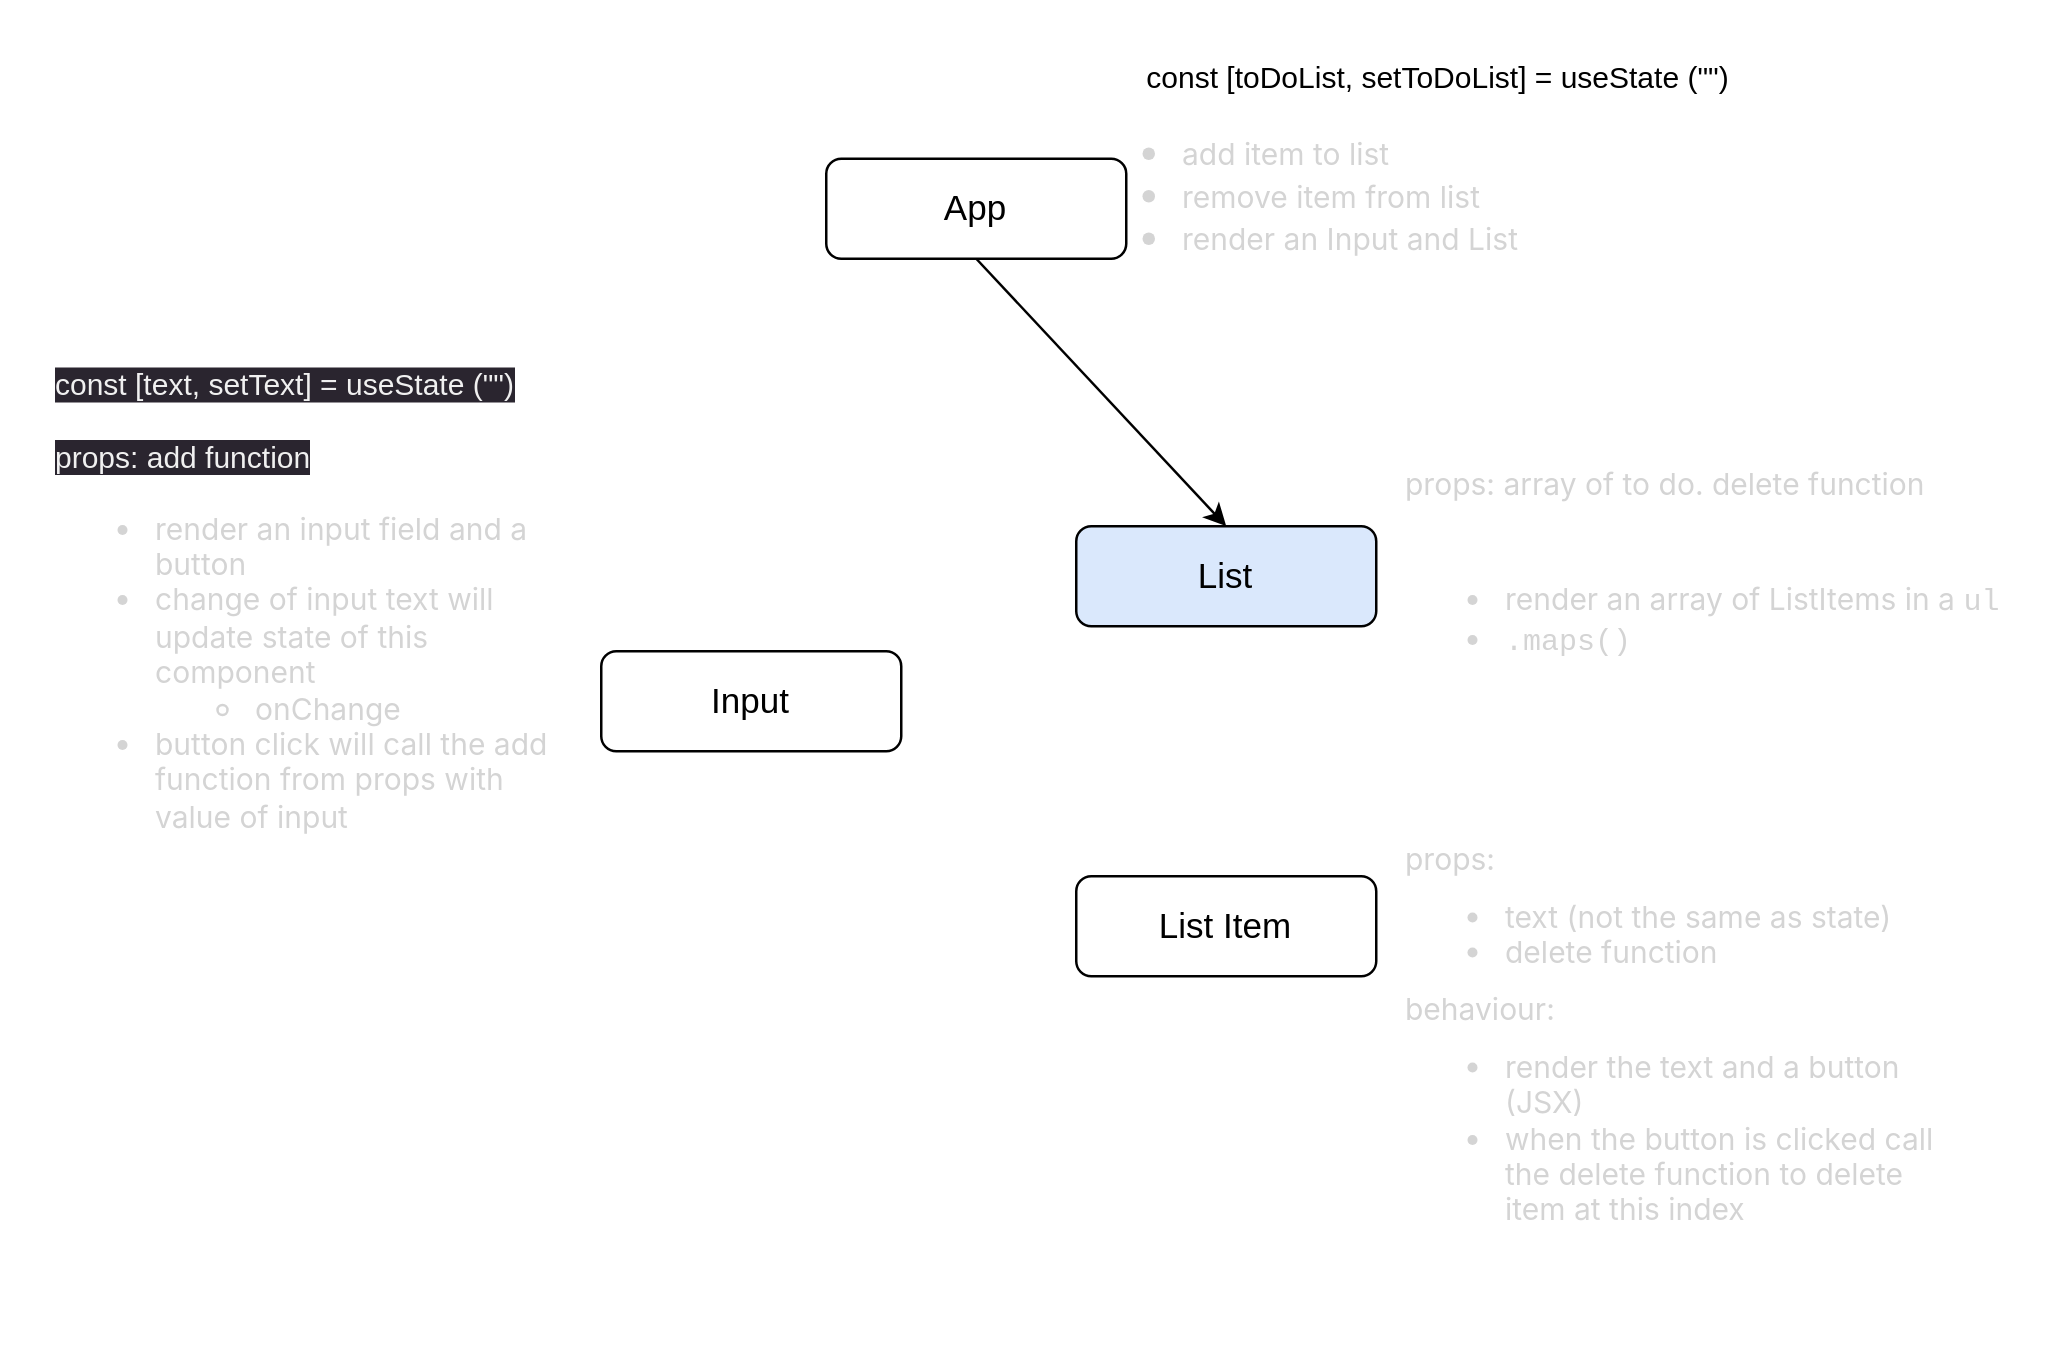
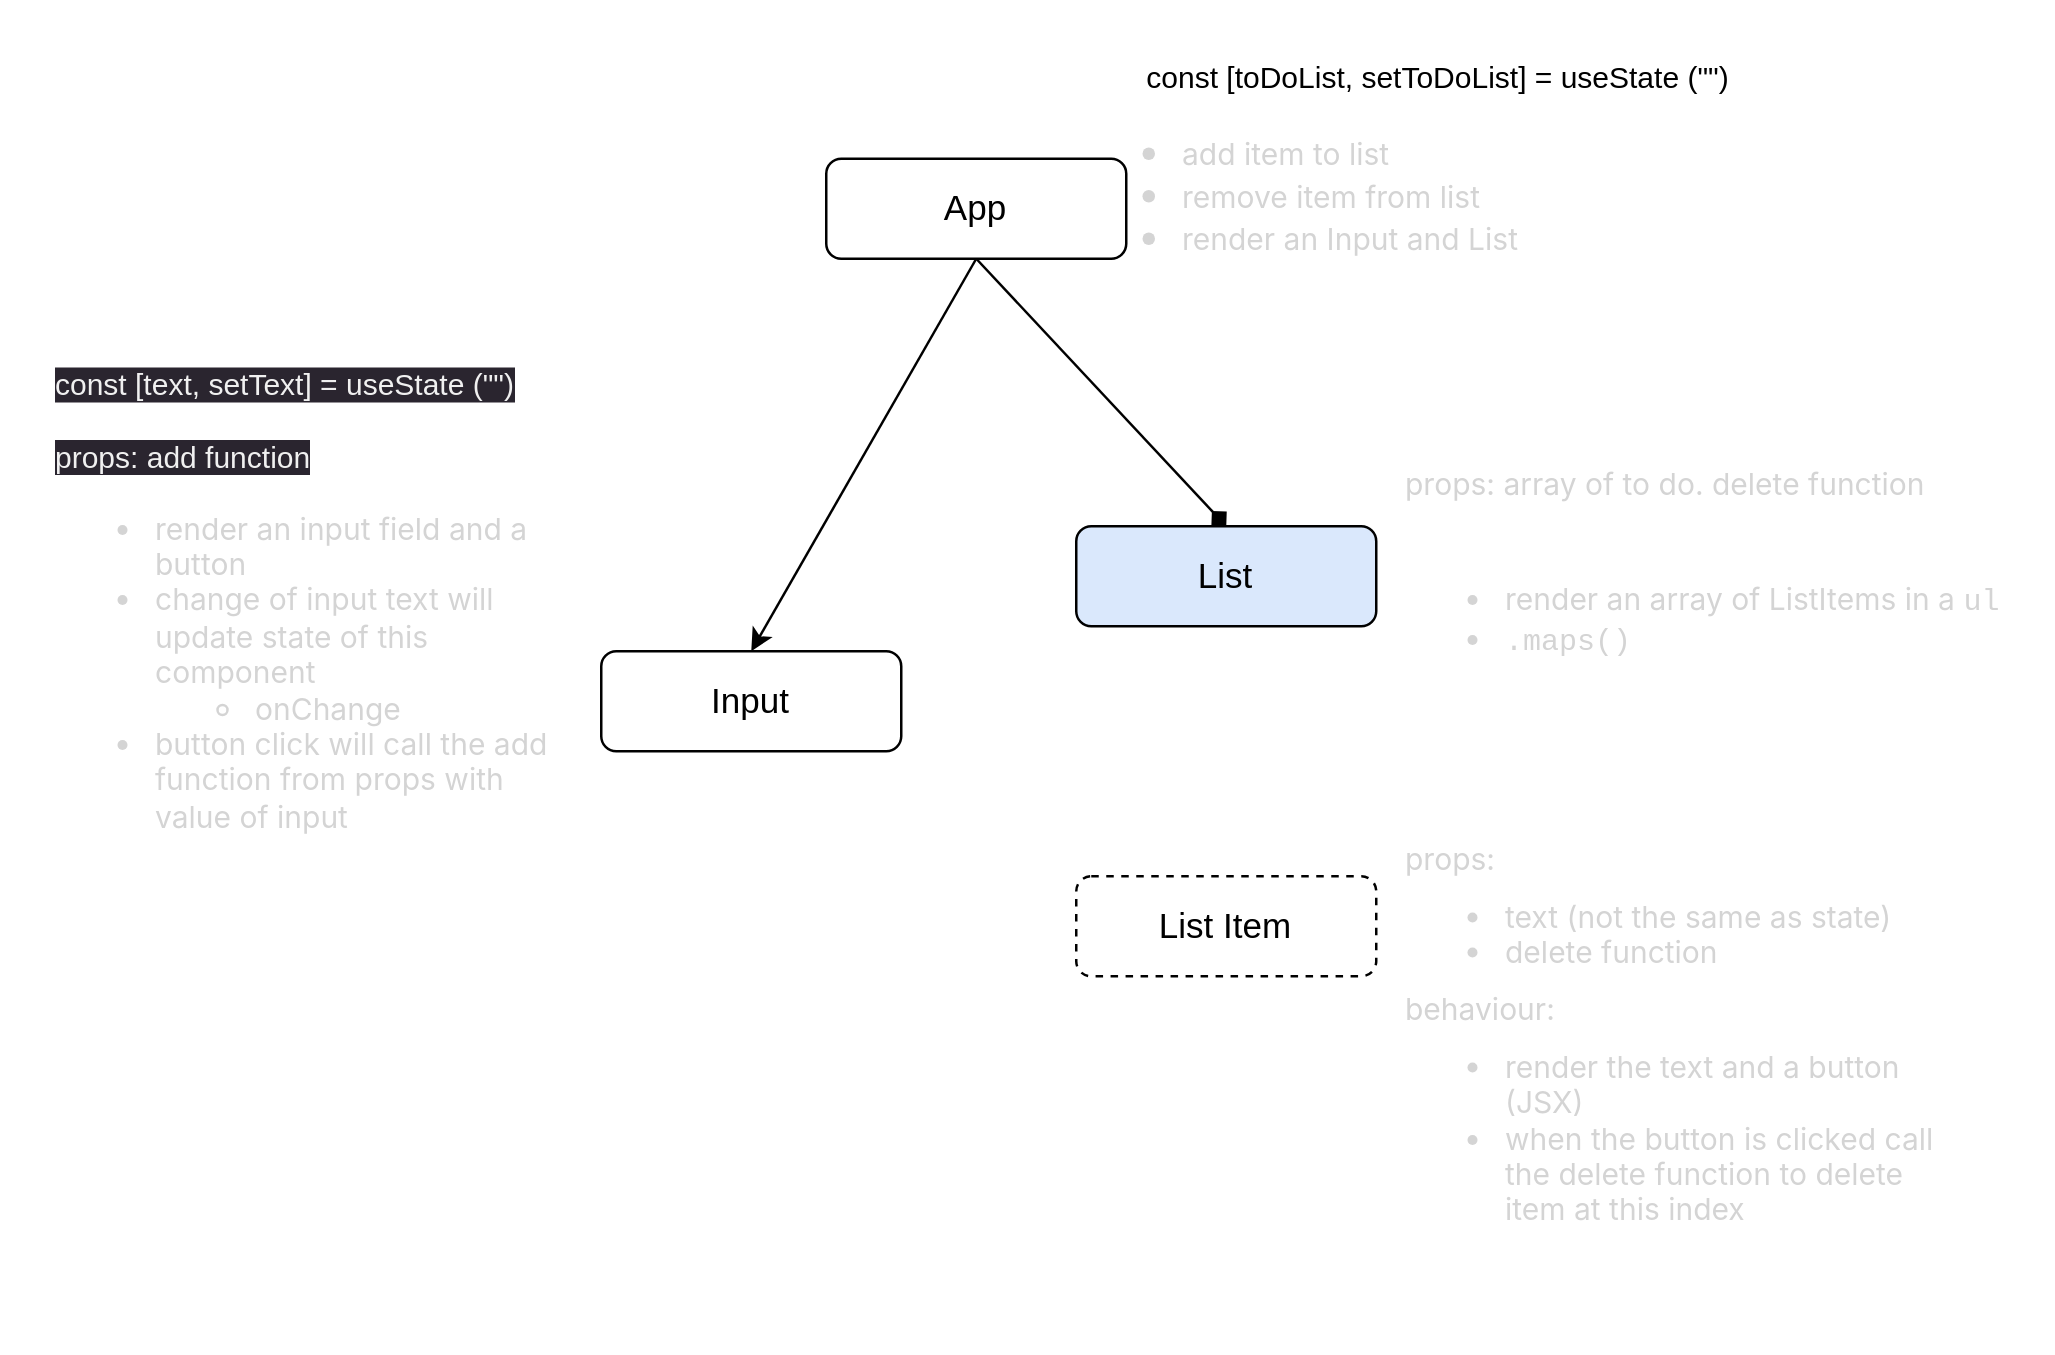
edge "App" -> "Input": added
edge "App" -> "List": arrowhead classic -> diamond
node "List Item": style solid -> dashed
